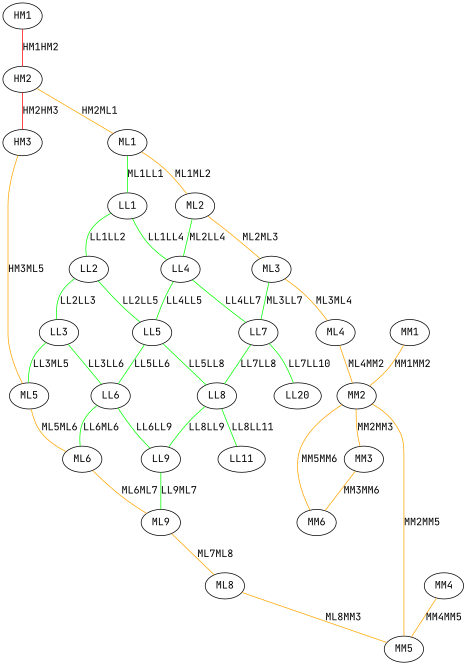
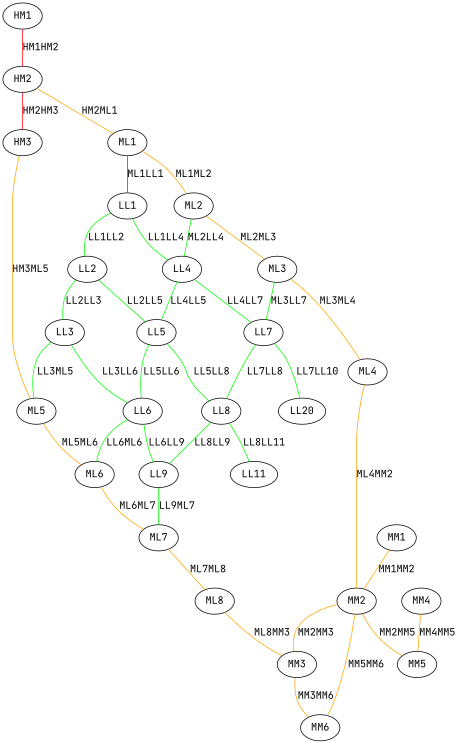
edge "ML1" -- "LL1": color green -> red
node "ML9": label "ML9" -> "ML7"
edge "ML8" -- "MM5": now "ML8" -- "MM3"
